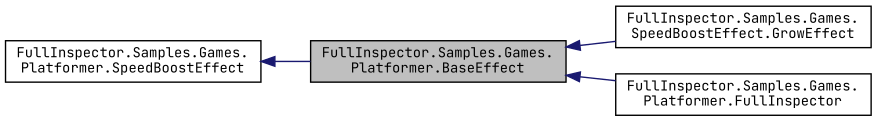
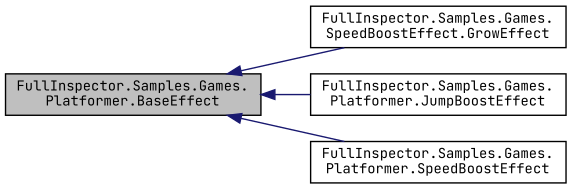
edge "FullInspector.Samples.Games. Platformer.BaseEffect" -> "FullInspector.Samples.Games. Platformer.SpeedBoostEffect": reversed
node "FullInspector.Samples.Games. Platformer.FullInspector": label "FullInspector.Samples.Games. Platformer.FullInspector" -> "FullInspector.Samples.Games. Platformer.JumpBoostEffect"
